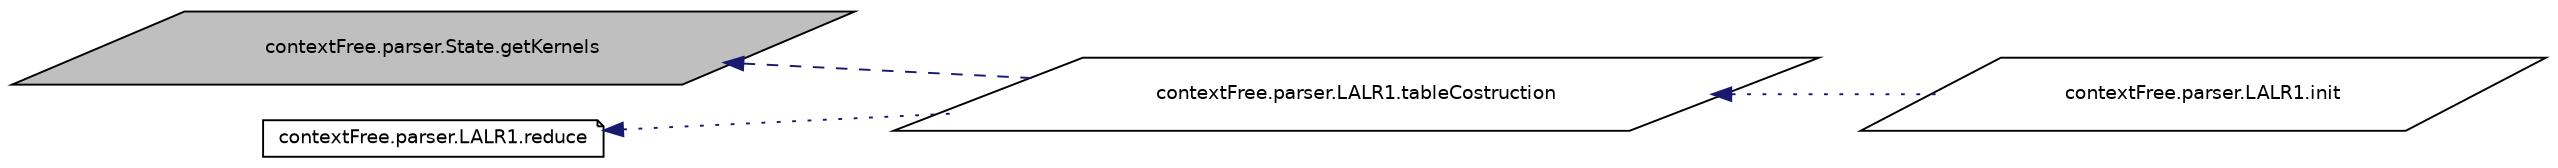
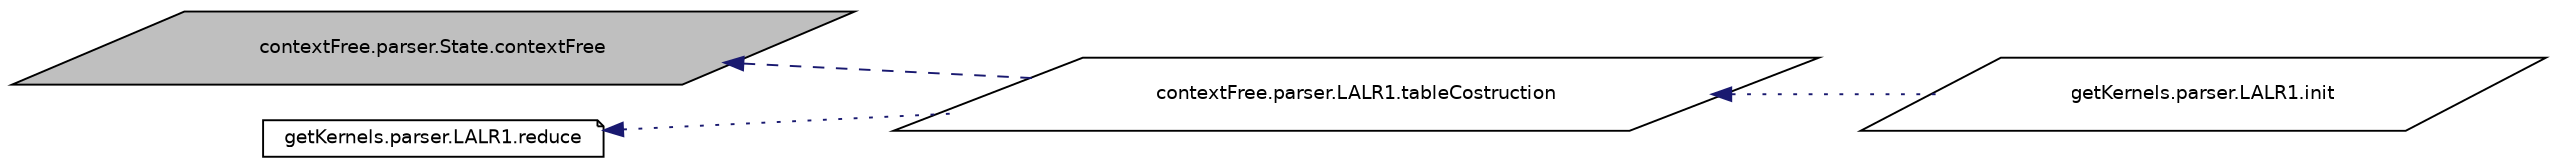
node "contextFree.parser.State.getKernels": label "contextFree.parser.State.getKernels" -> "contextFree.parser.State.contextFree"
node "contextFree.parser.LALR1.init": label "contextFree.parser.LALR1.init" -> "getKernels.parser.LALR1.init"
node "contextFree.parser.LALR1.reduce": label "contextFree.parser.LALR1.reduce" -> "getKernels.parser.LALR1.reduce"
